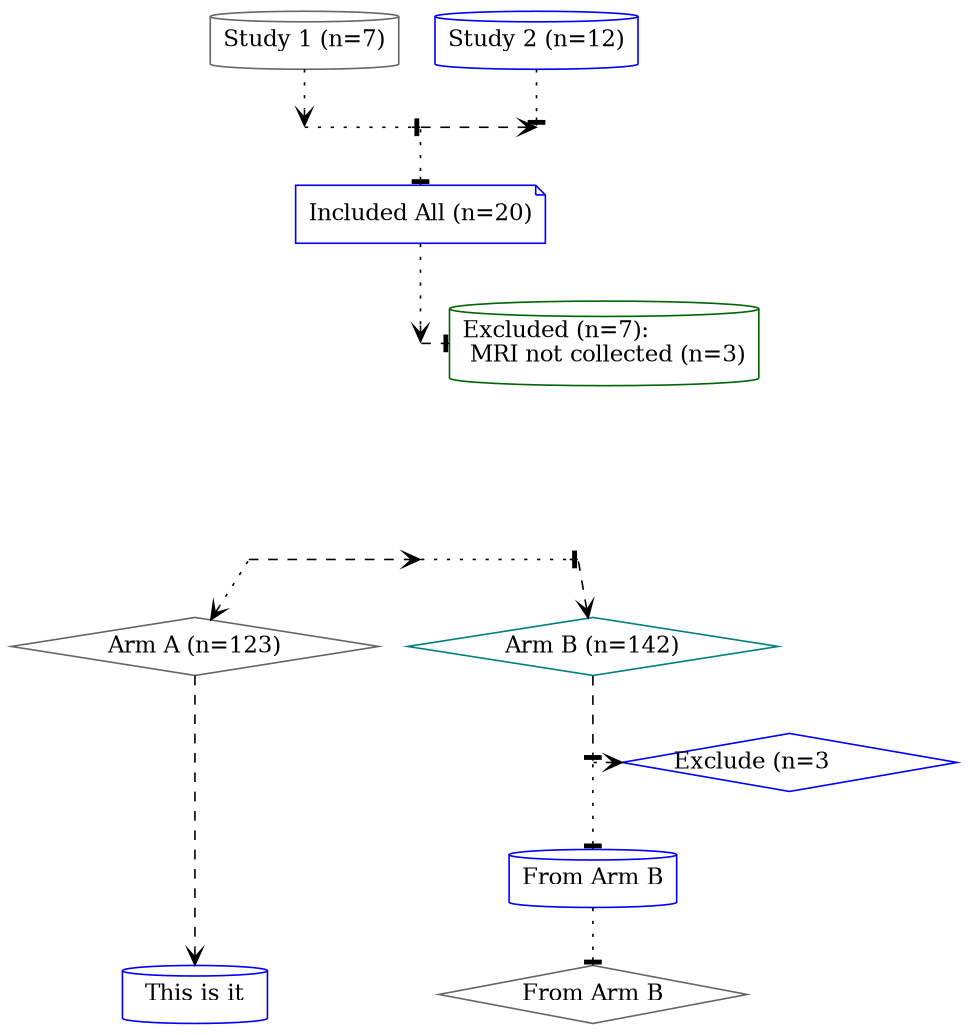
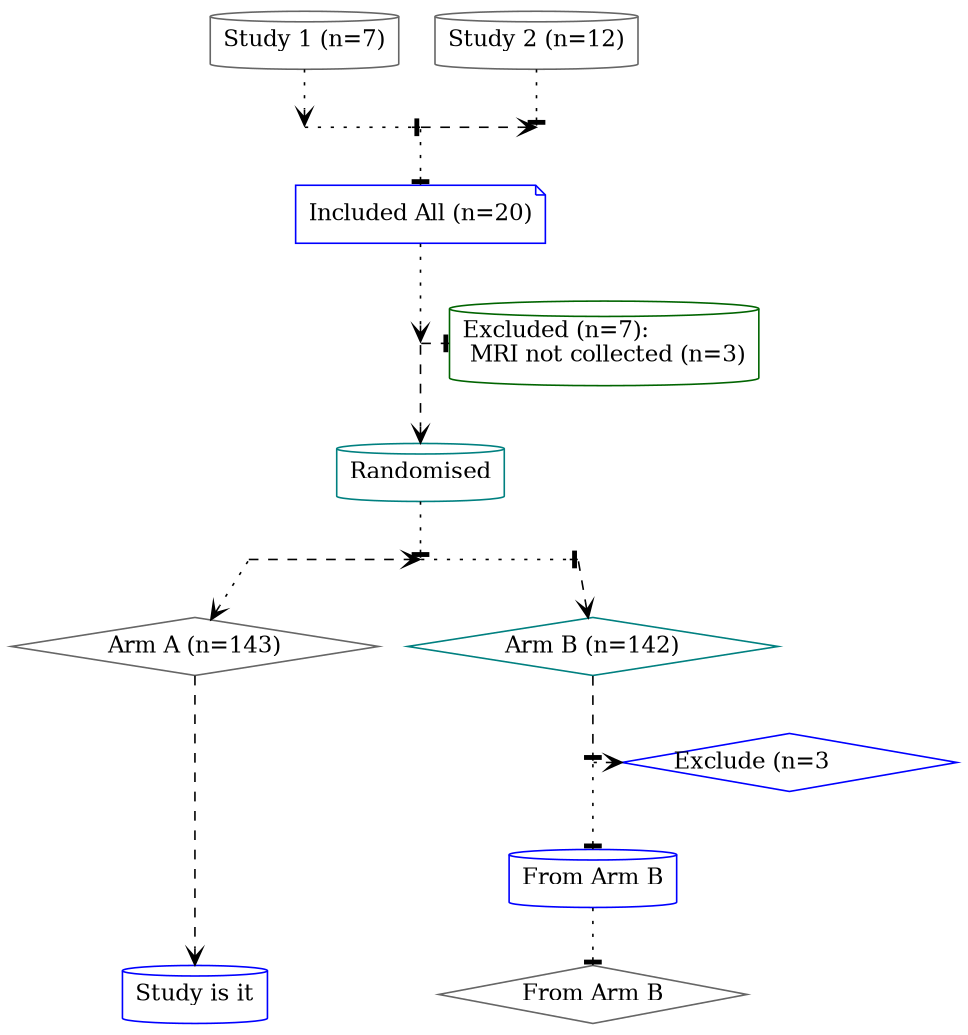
node "Study 2 (n=12)": color blue -> gray40
node "Randomised": added
node "Arm A (n=123)": label "Arm A (n=123)" -> "Arm A (n=143)"
node "This is it": label "This is it" -> "Study is it"
